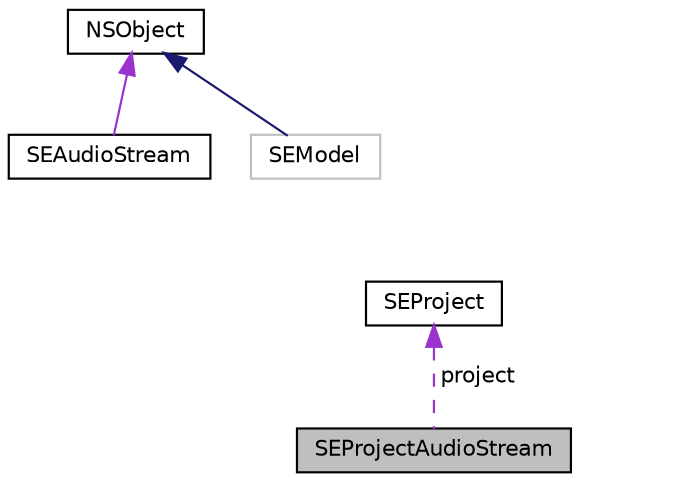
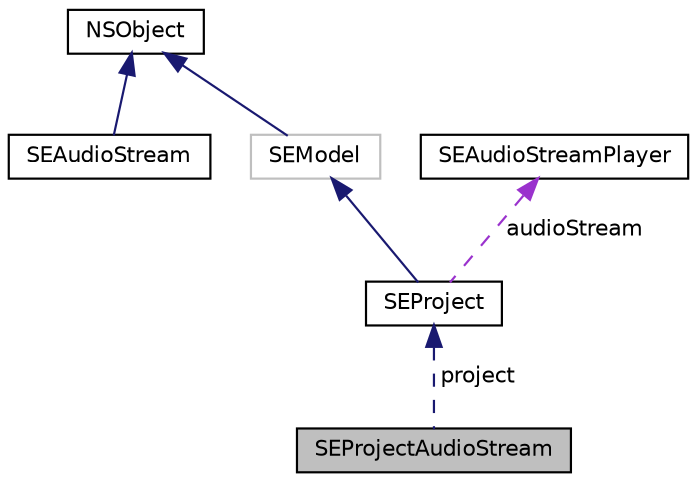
edge "SEAudioStream" -> "NSObject": color darkorchid3 -> midnightblue
node "SEAudioStreamPlayer": added
edge "SEProject" -> "SEModel": added
edge "SEProjectAudioStream" -> "SEProject": color darkorchid3 -> midnightblue
